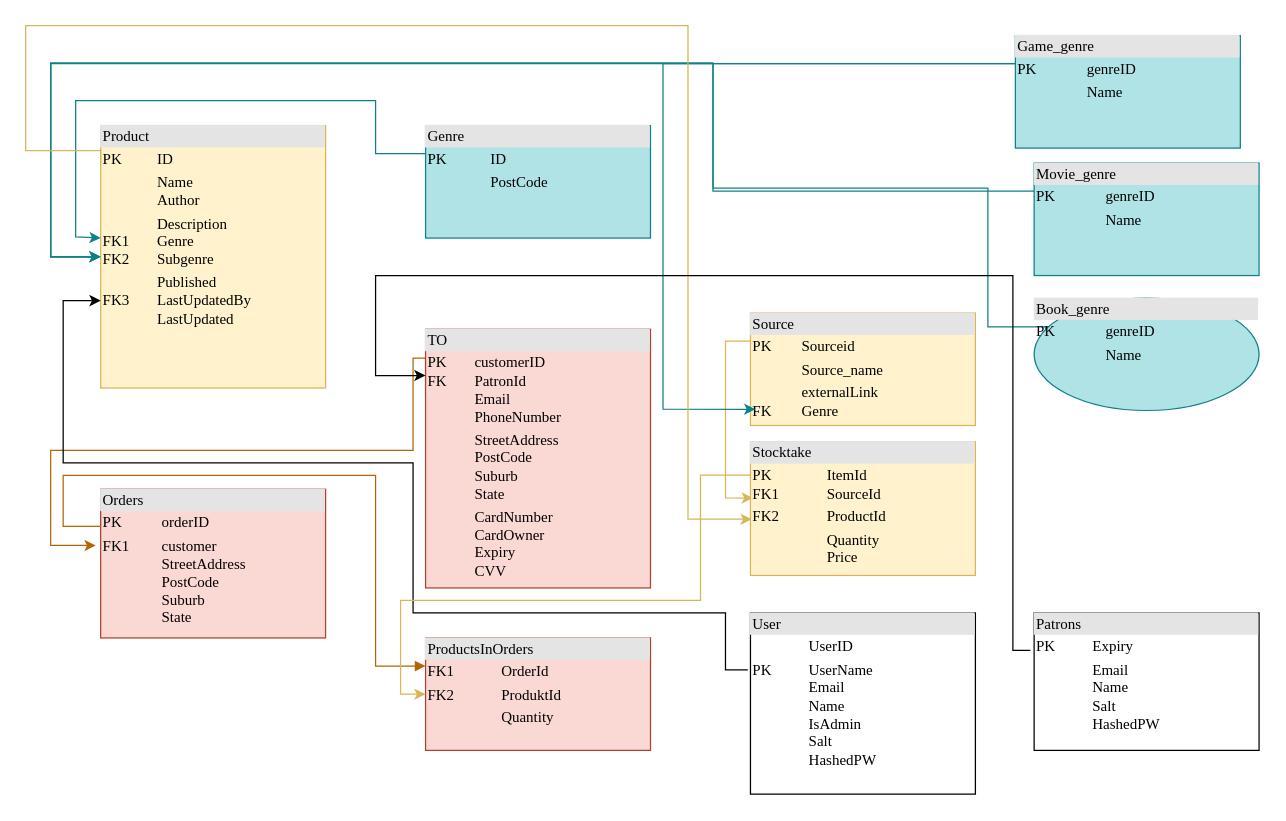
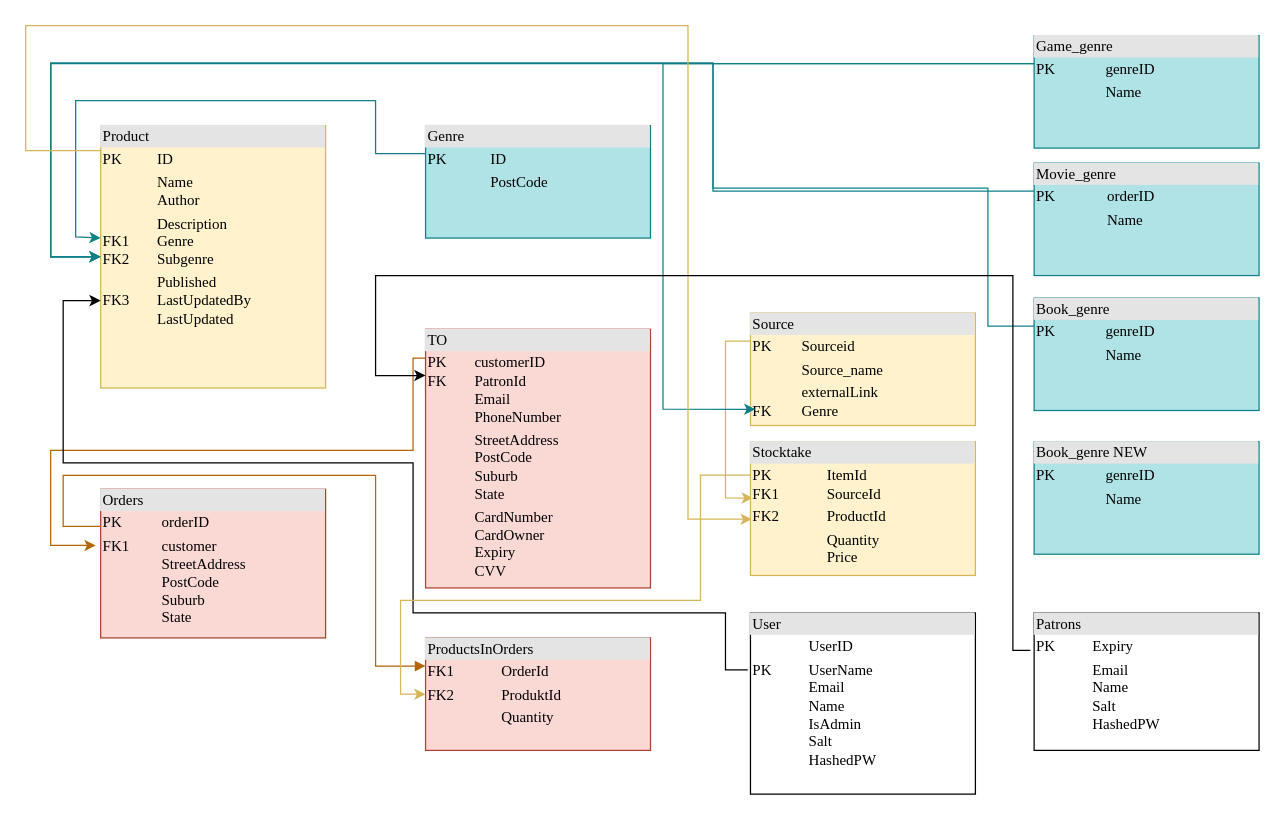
node "Game_genre PK genreID Name": moved (1128, 92) -> (1147, 92)
node "Movie_genre PK genreID Name": label "Movie_genre PK genreID Name" -> "Movie_genre PK orderID Name"
node "Book_genre PK genreID Name": shape ellipse -> rectangle
node "Book_genre NEW PK genreID Name": added
